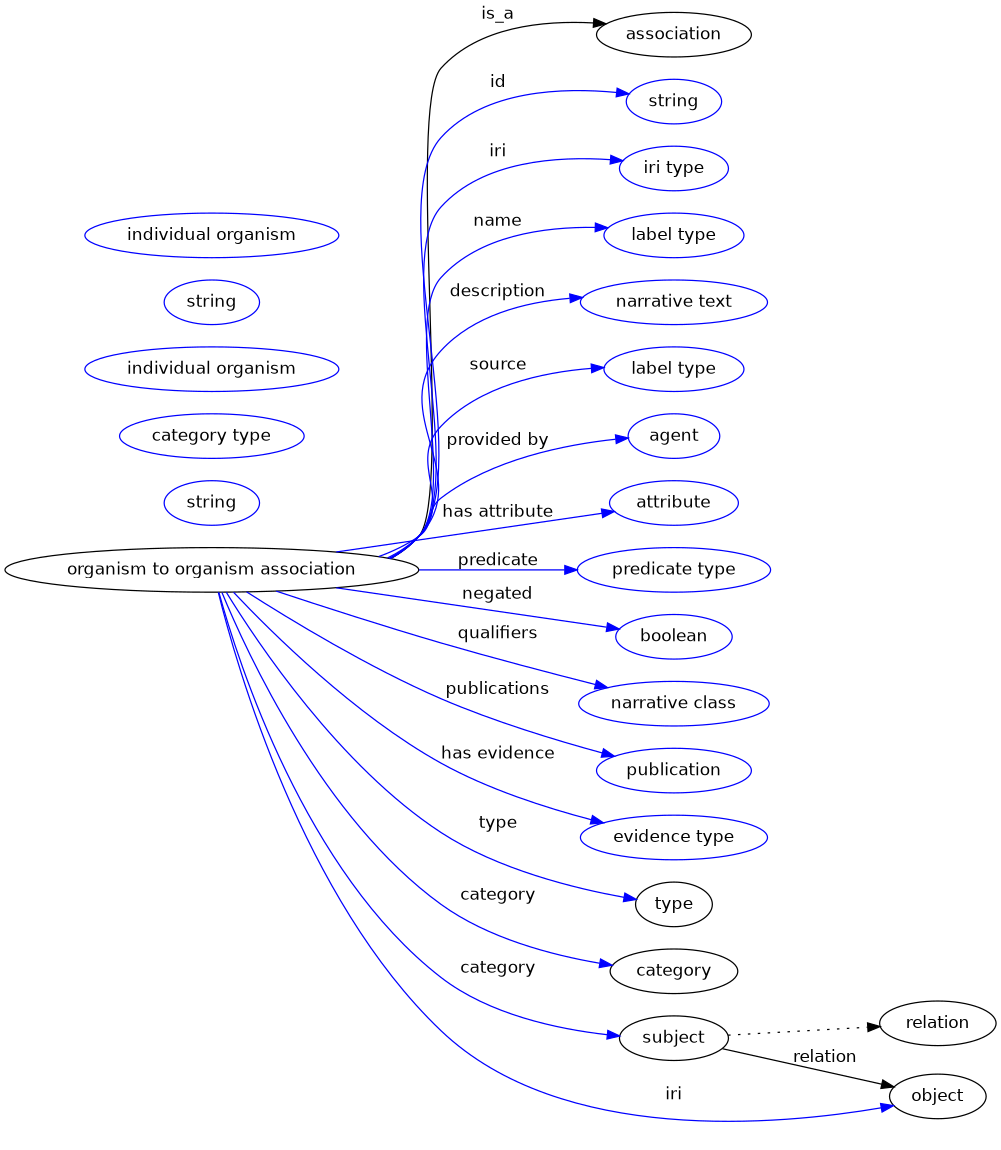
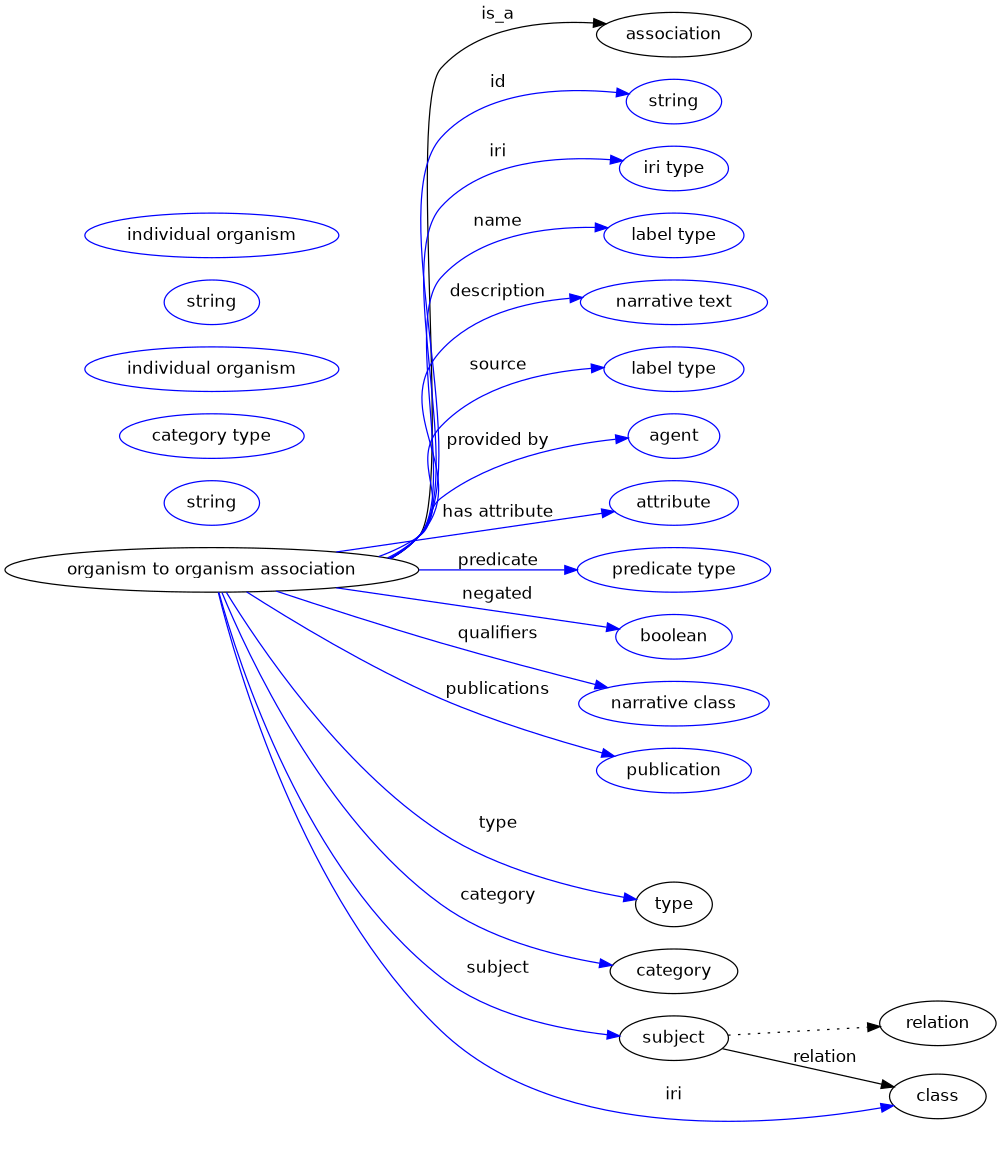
node "evidence type": removed
edge "organism to organism association" -> "subject": label "category" -> "subject"
node "object": label "object" -> "class"
